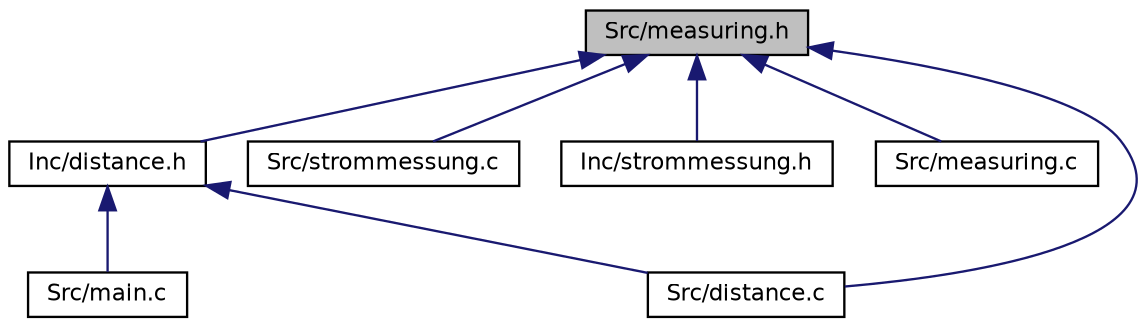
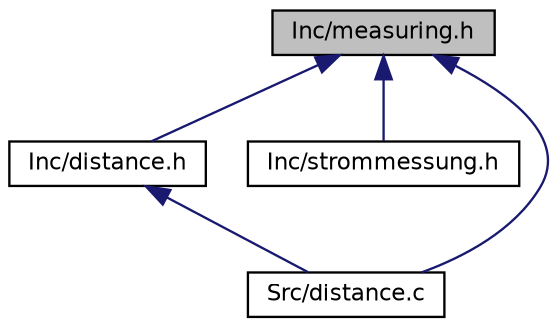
node "Src/measuring.h": label "Src/measuring.h" -> "Inc/measuring.h"
node "Src/strommessung.c": removed
node "Src/measuring.c": removed
node "Src/main.c": removed
